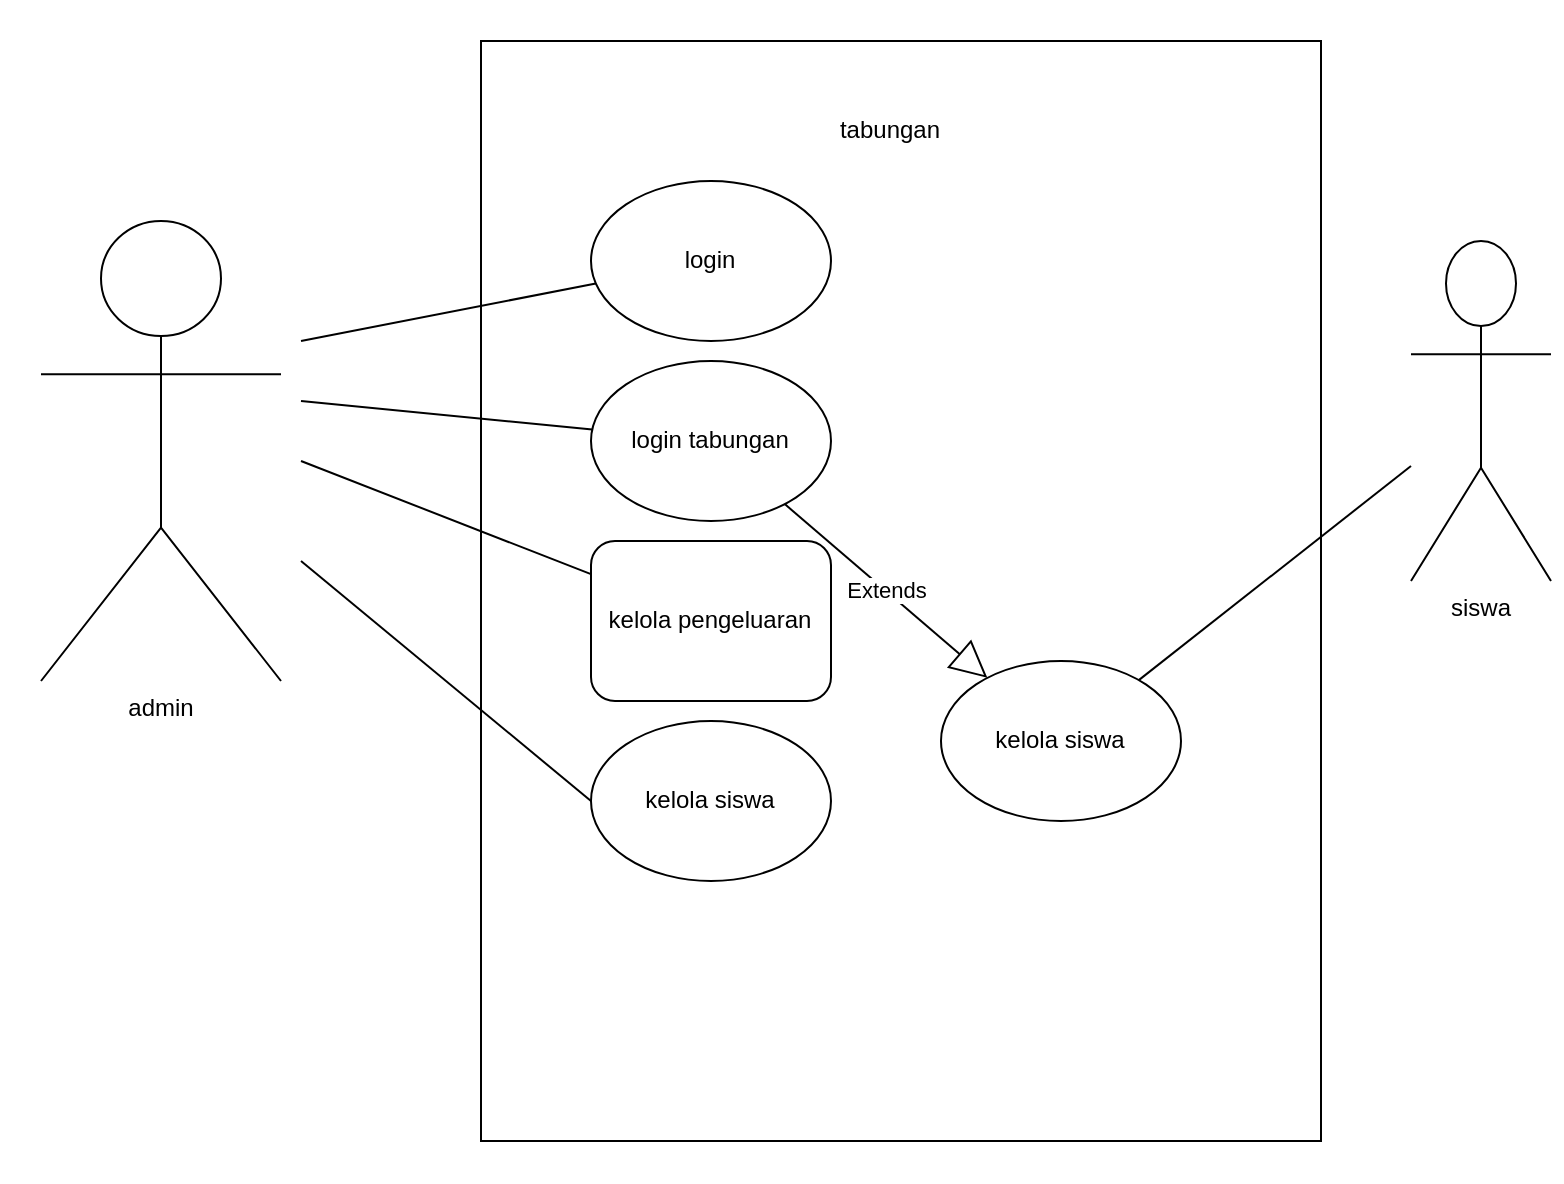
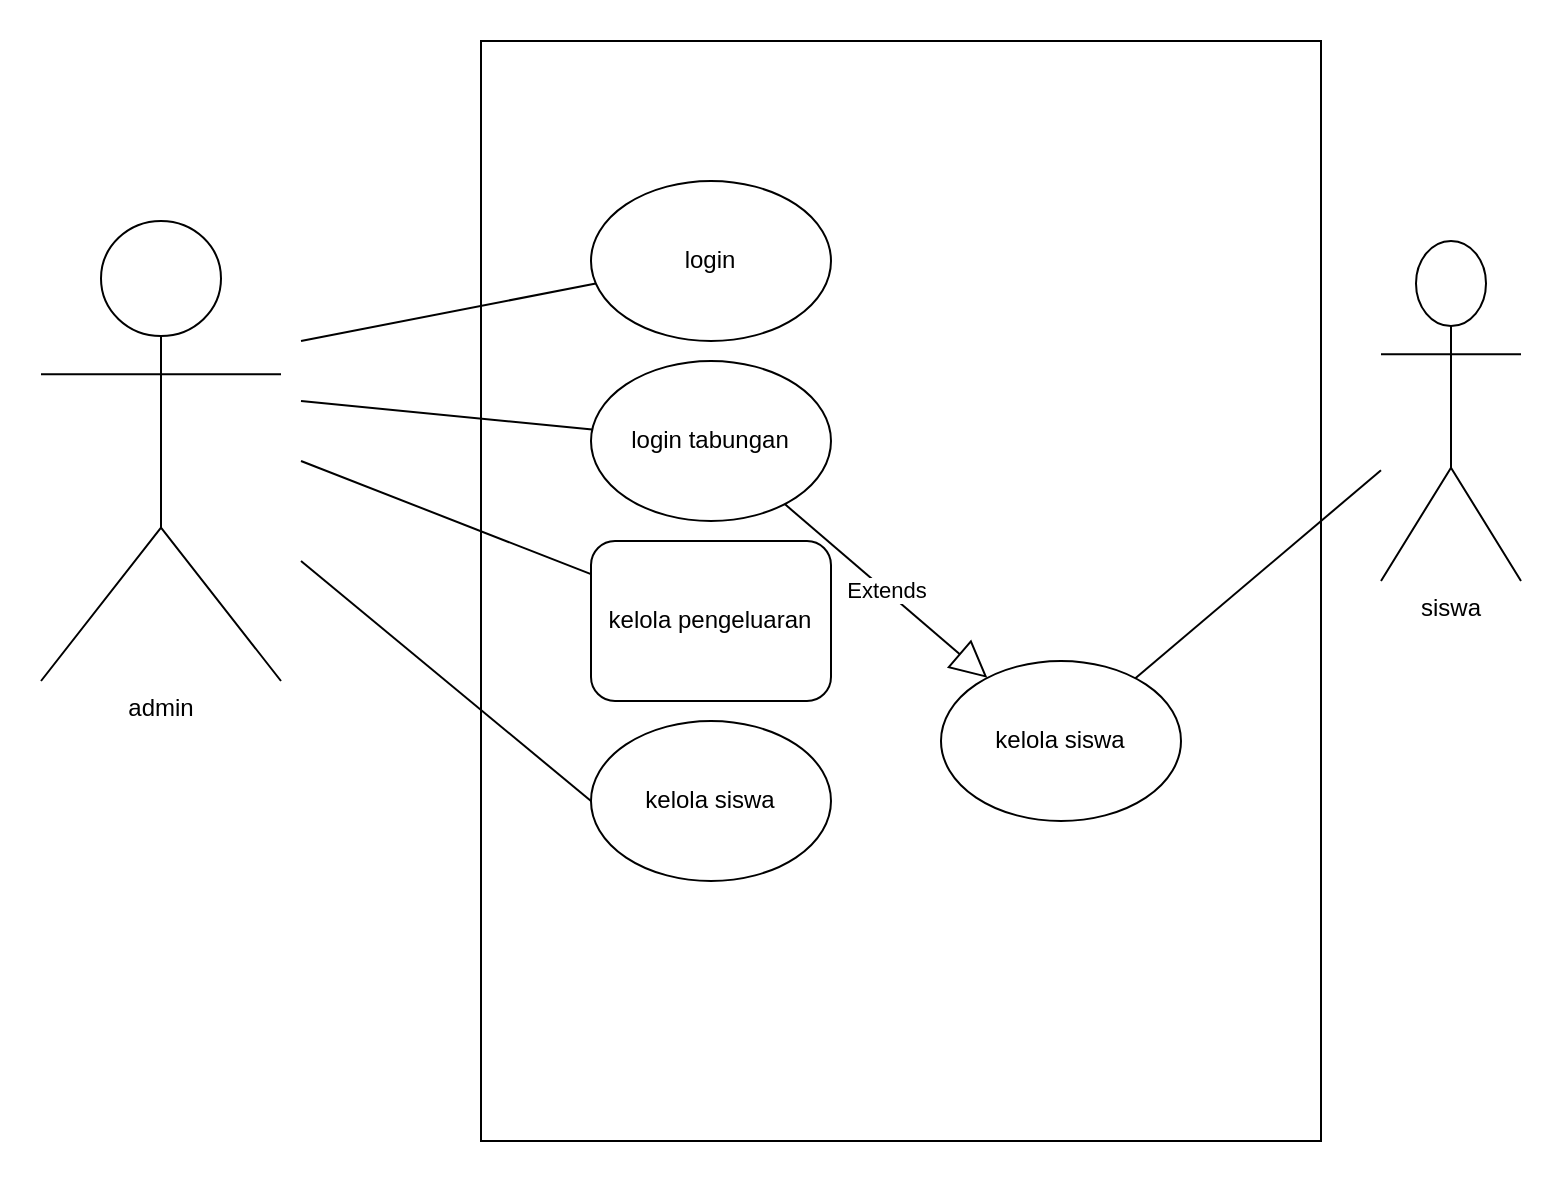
node "tabungan": removed
node "siswa": moved (1481, 411) -> (1451, 411)
